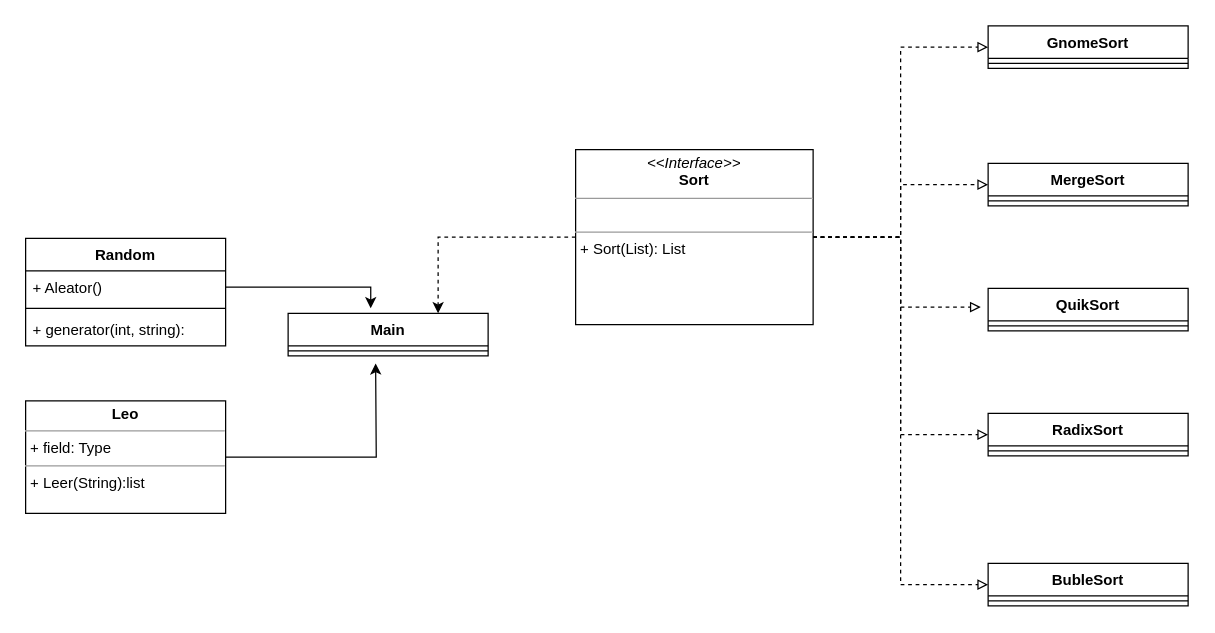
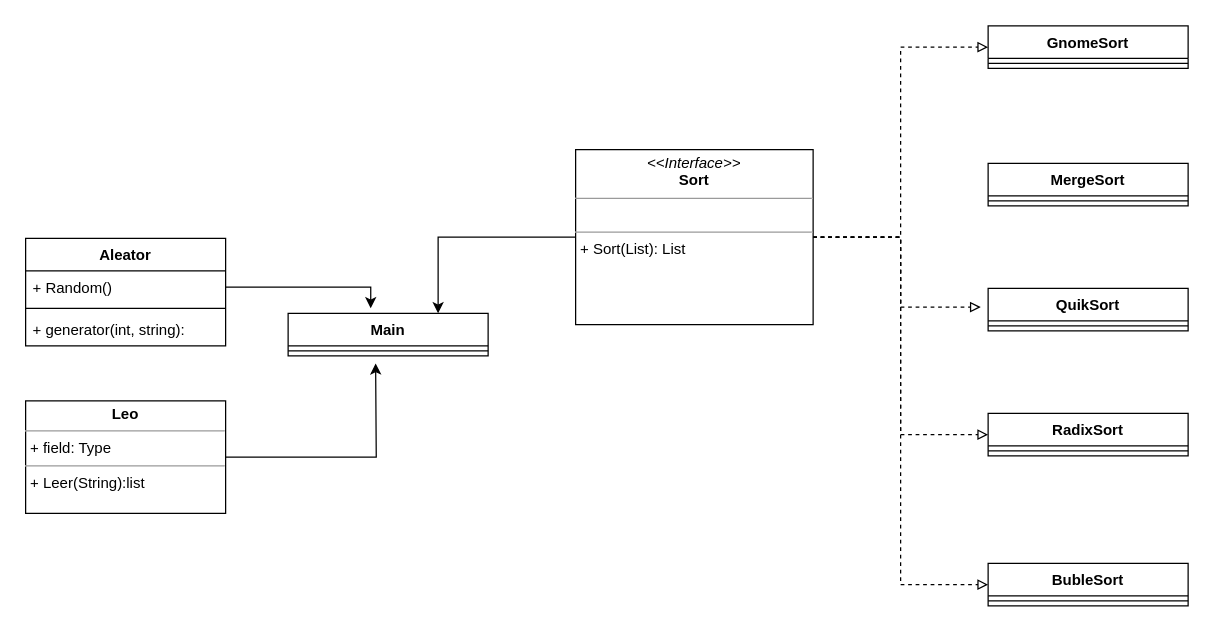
edge "<<Interface>> Sort + Sort(List): List" -> "MergeSort": removed
edge "<<Interface>> Sort + Sort(List): List" -> "Main": style dashed -> solid
node "Random": label "Random" -> "Aleator"
node "+ Aleator()": label "+ Aleator()" -> "+ Random()"
